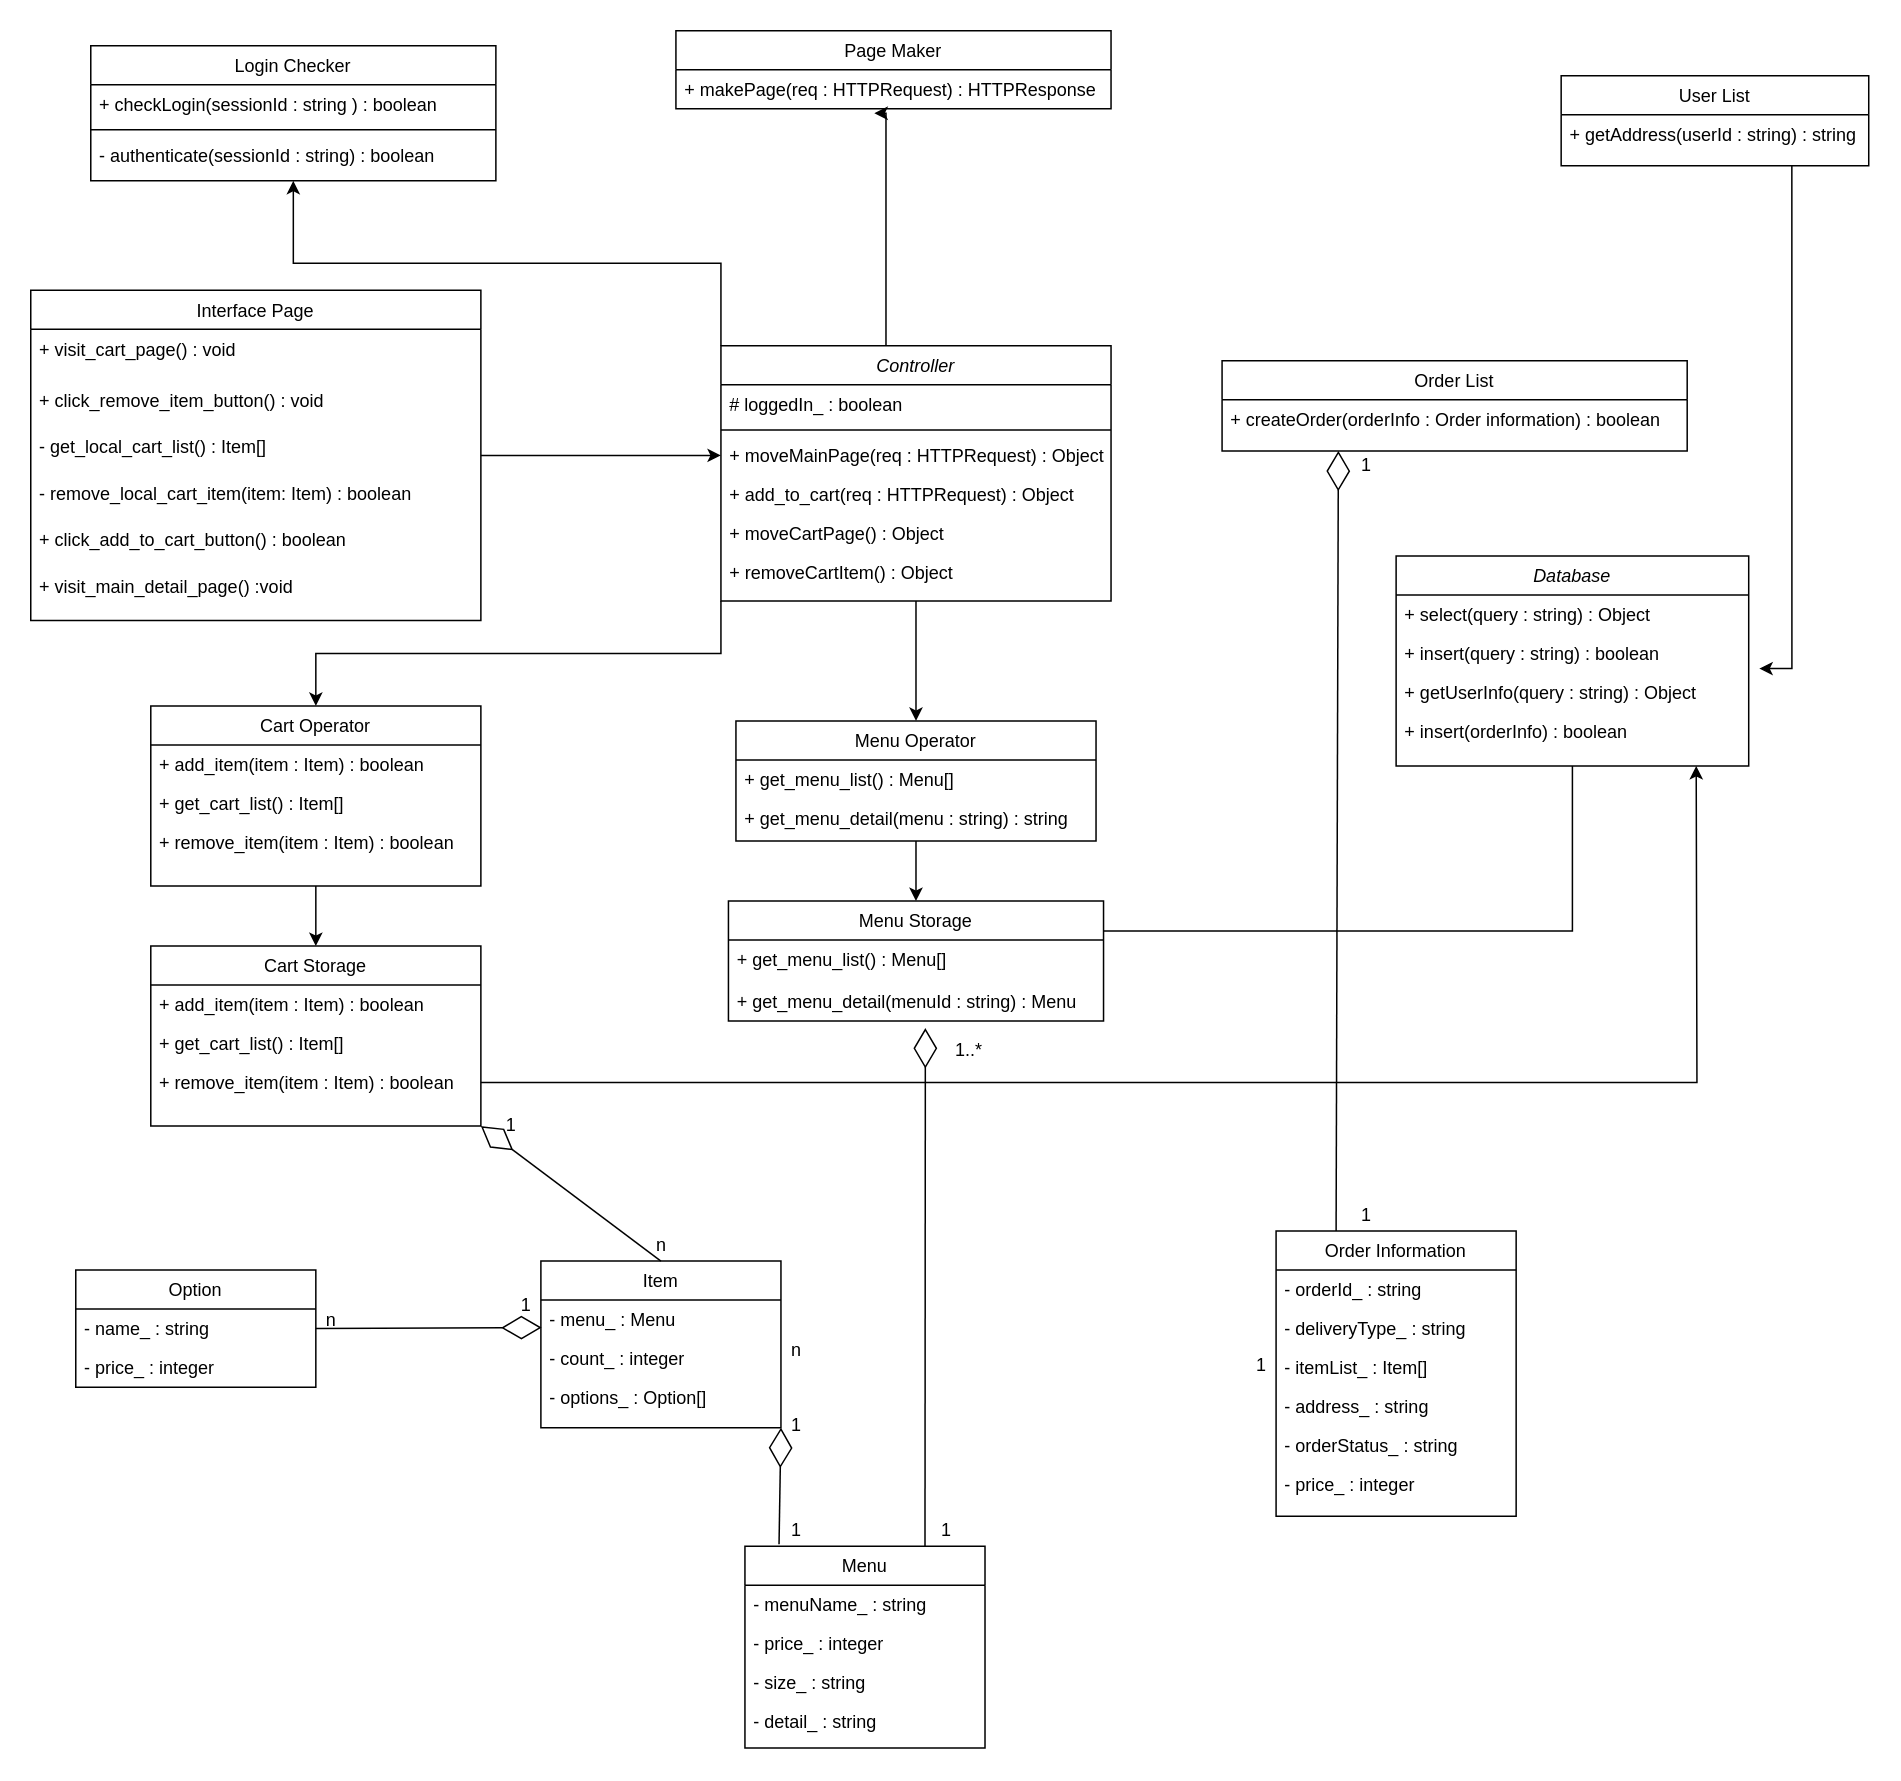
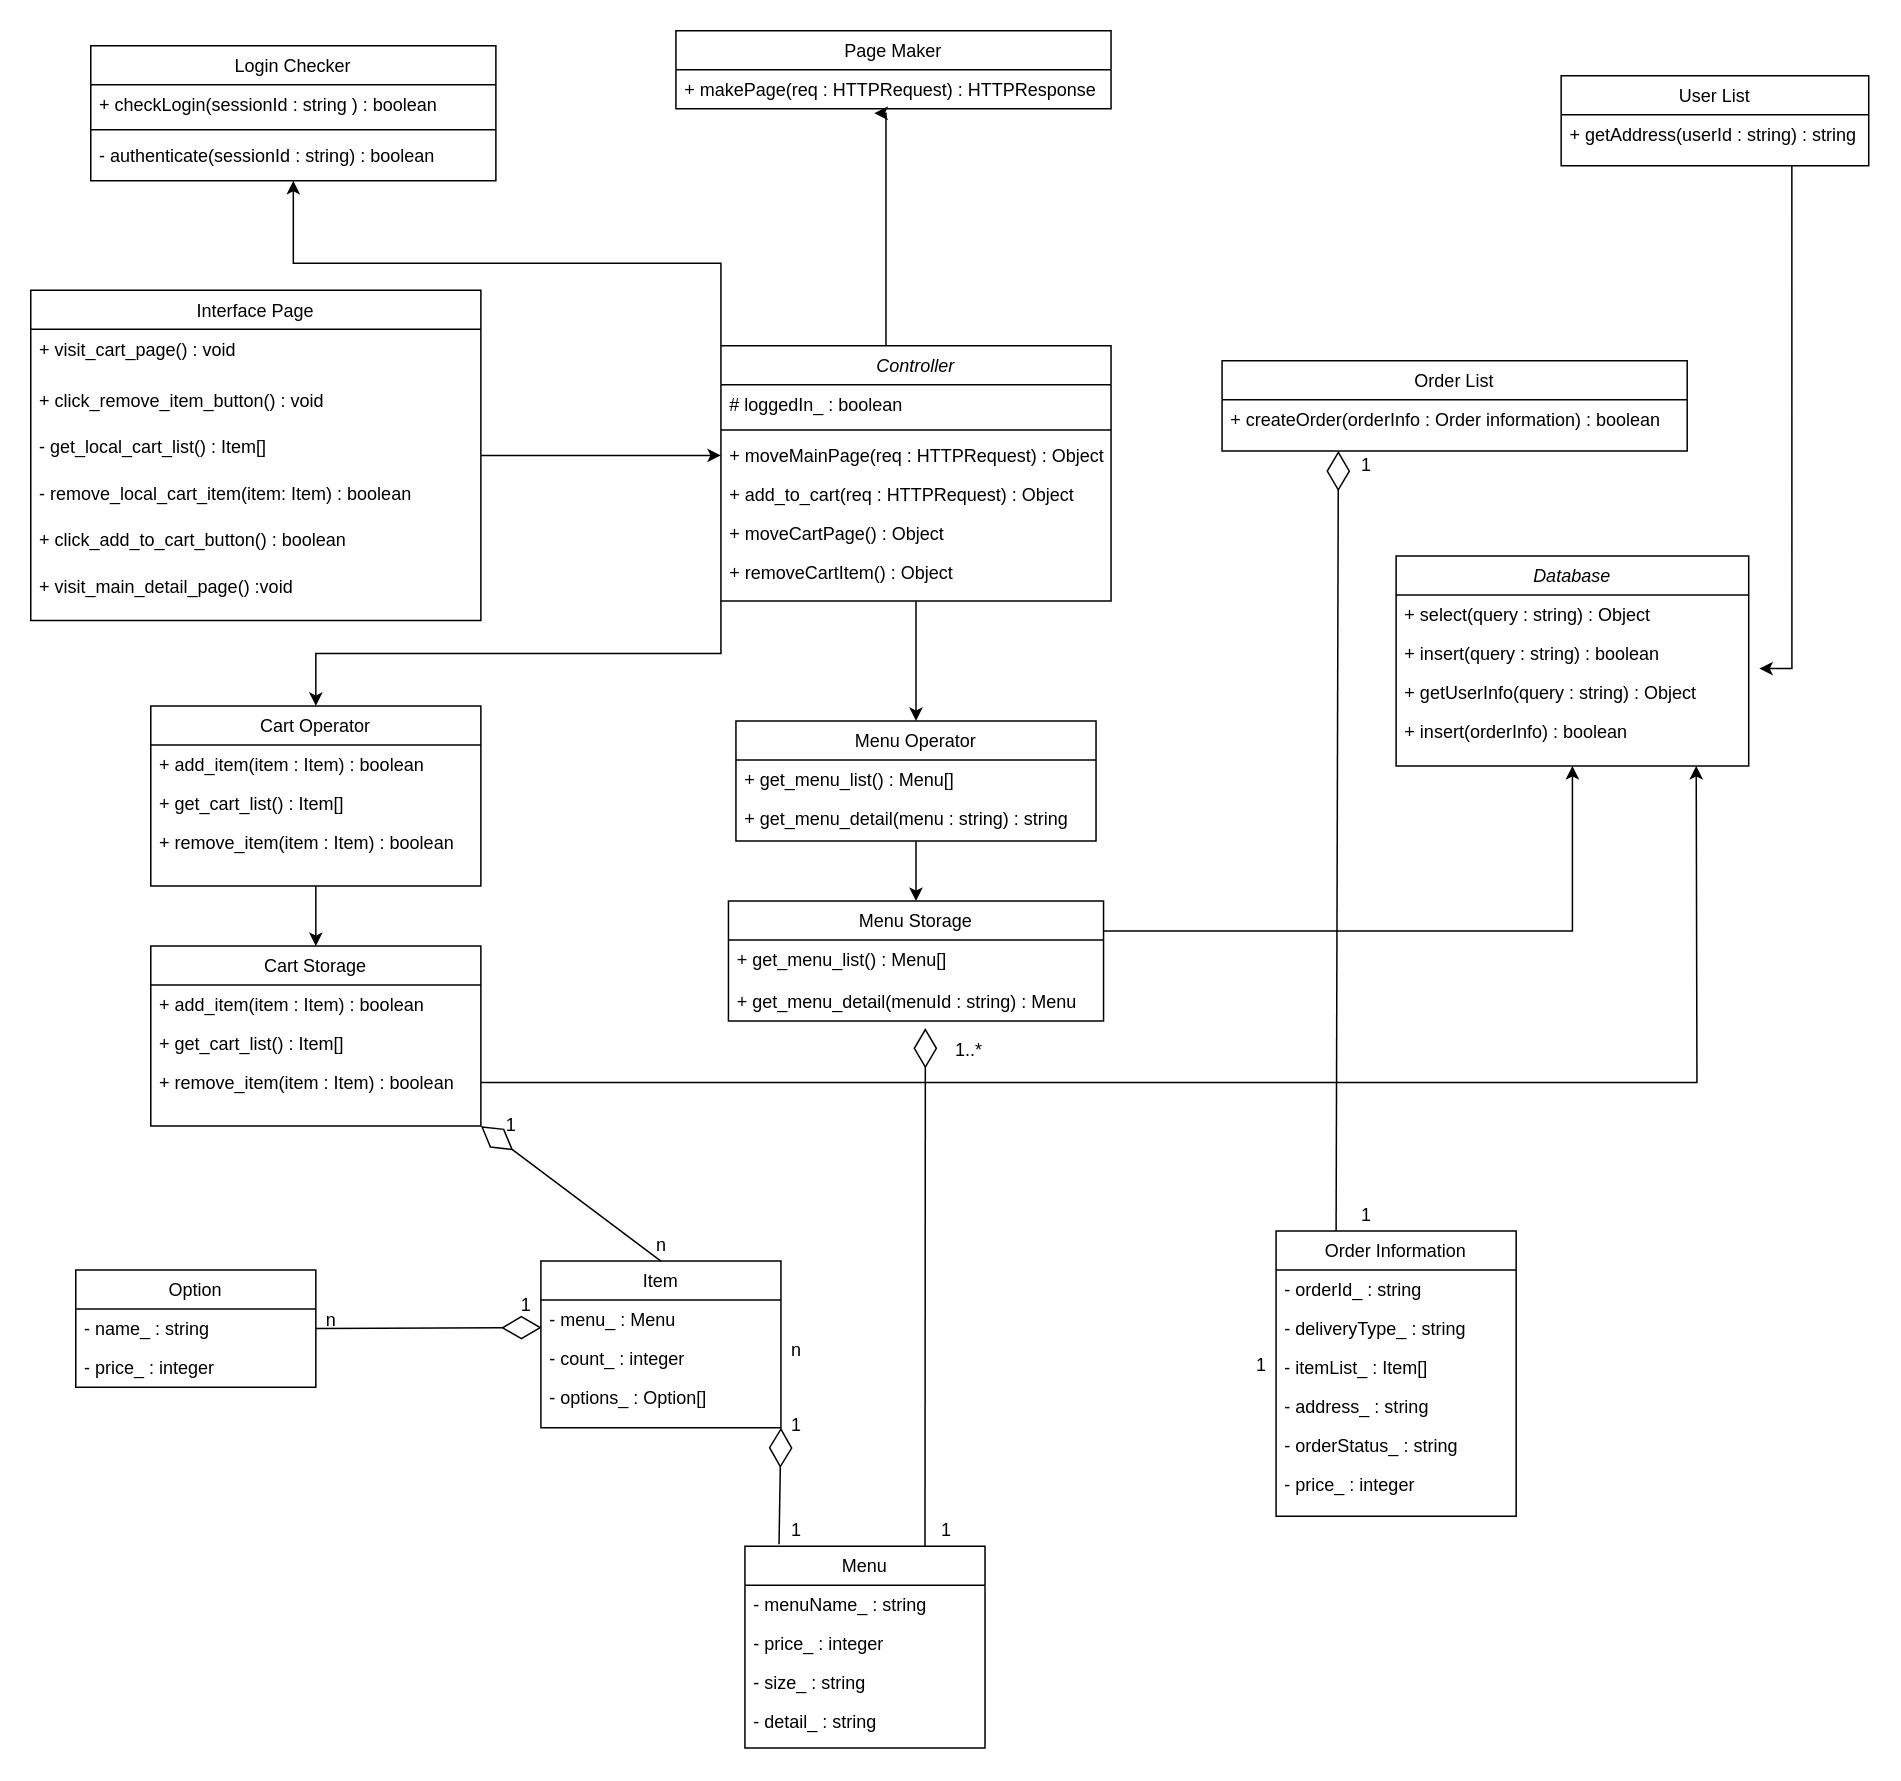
edge "Database" -- "Menu Storage": arrowhead none -> classic
